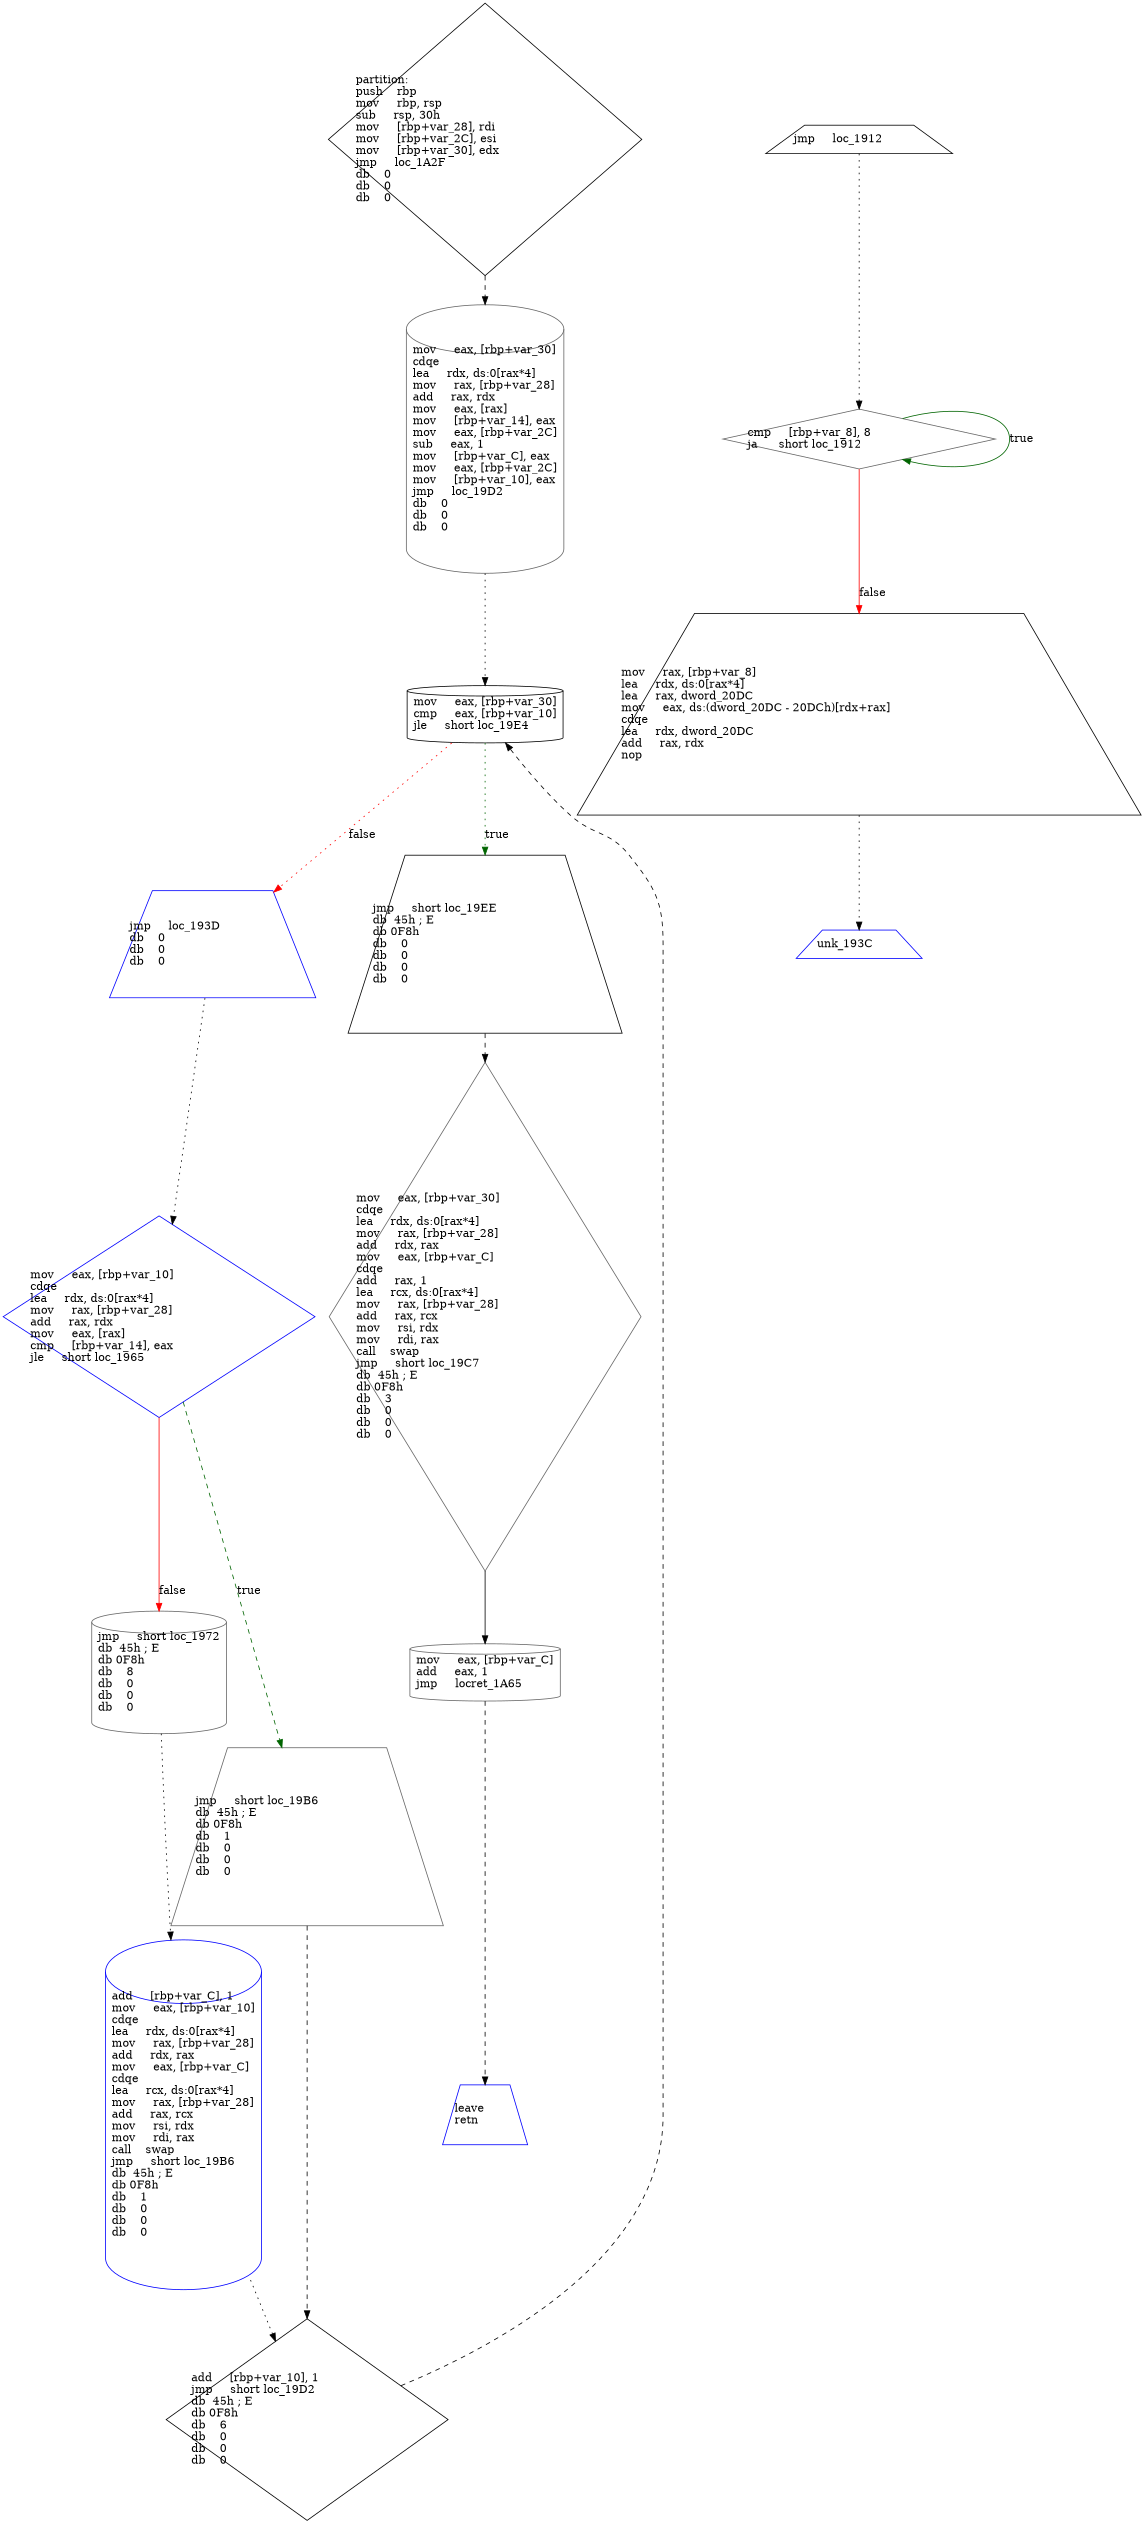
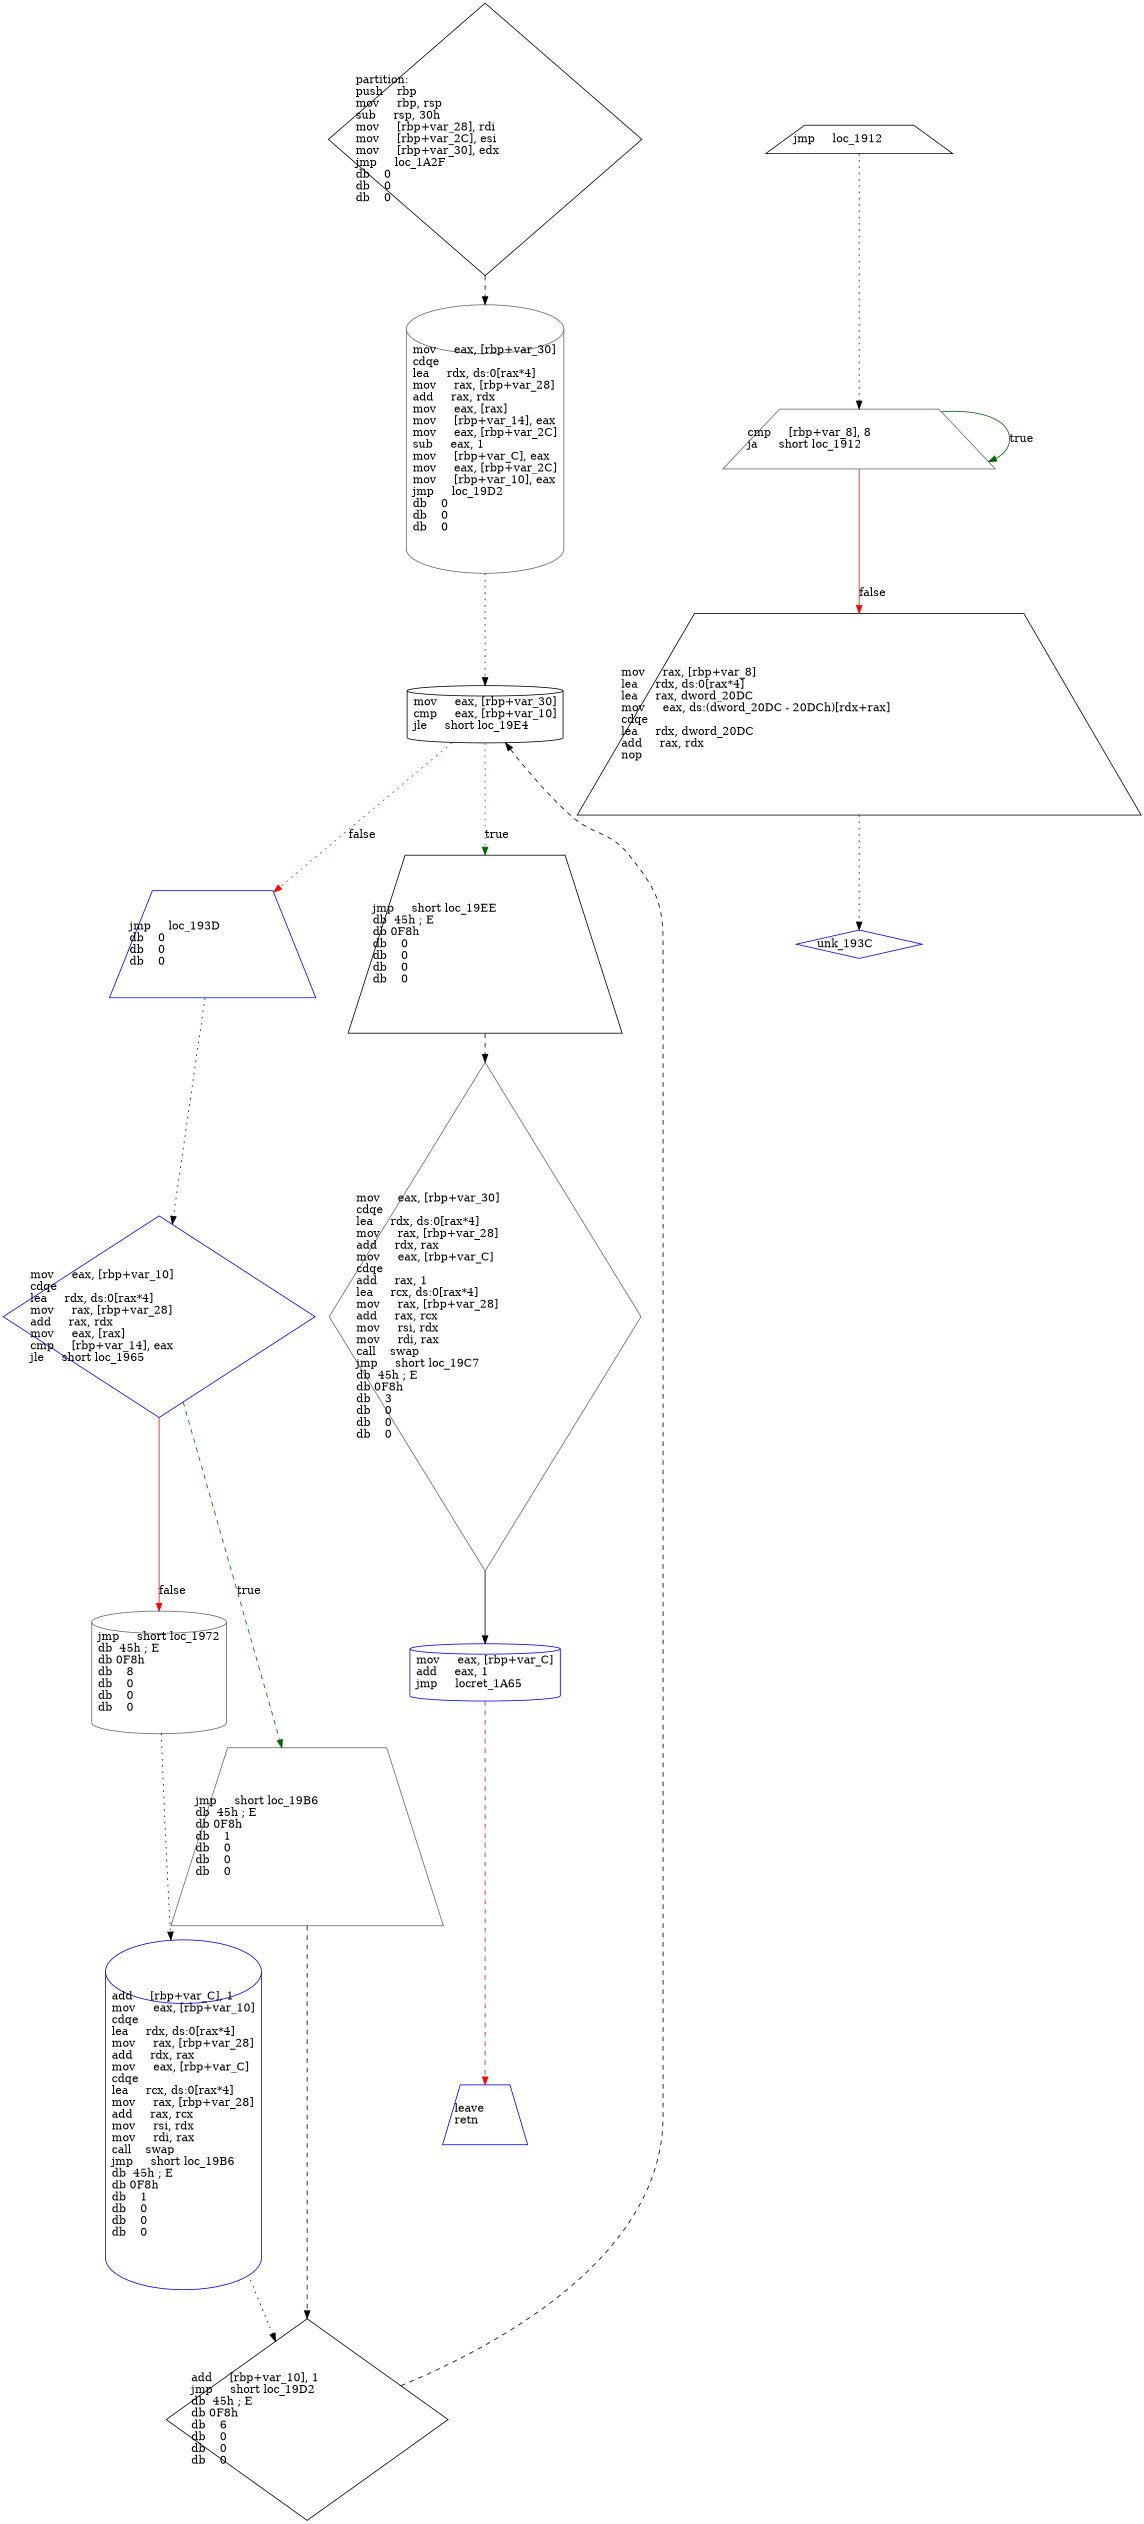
node "cmp     [rbp+var_8], 8 ja      short loc_1912": shape diamond -> trapezium
node "unk_193C": shape trapezium -> diamond
node "mov     eax, [rbp+var_C] add     eax, 1 jmp     locret_1A65": color gray40 -> blue
edge "mov     eax, [rbp+var_C] add     eax, 1 jmp     locret_1A65" -> "leave retn": color black -> red
